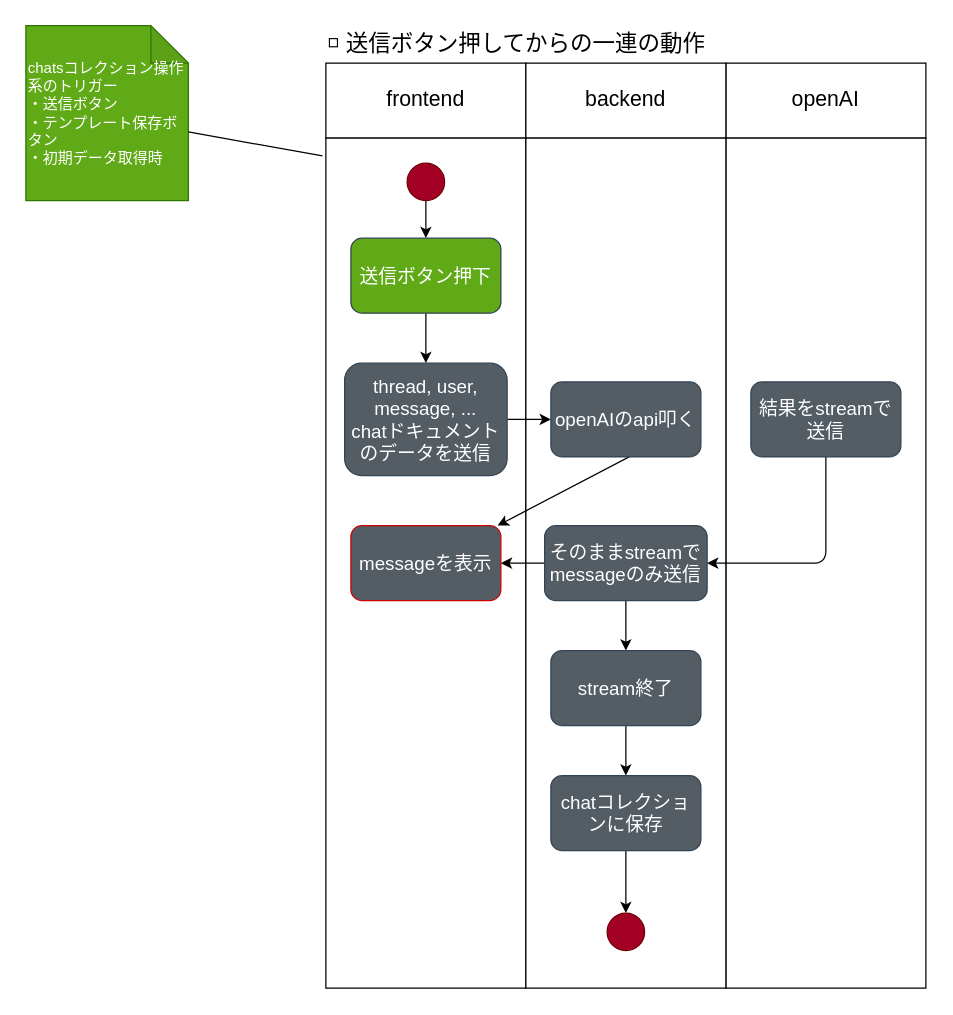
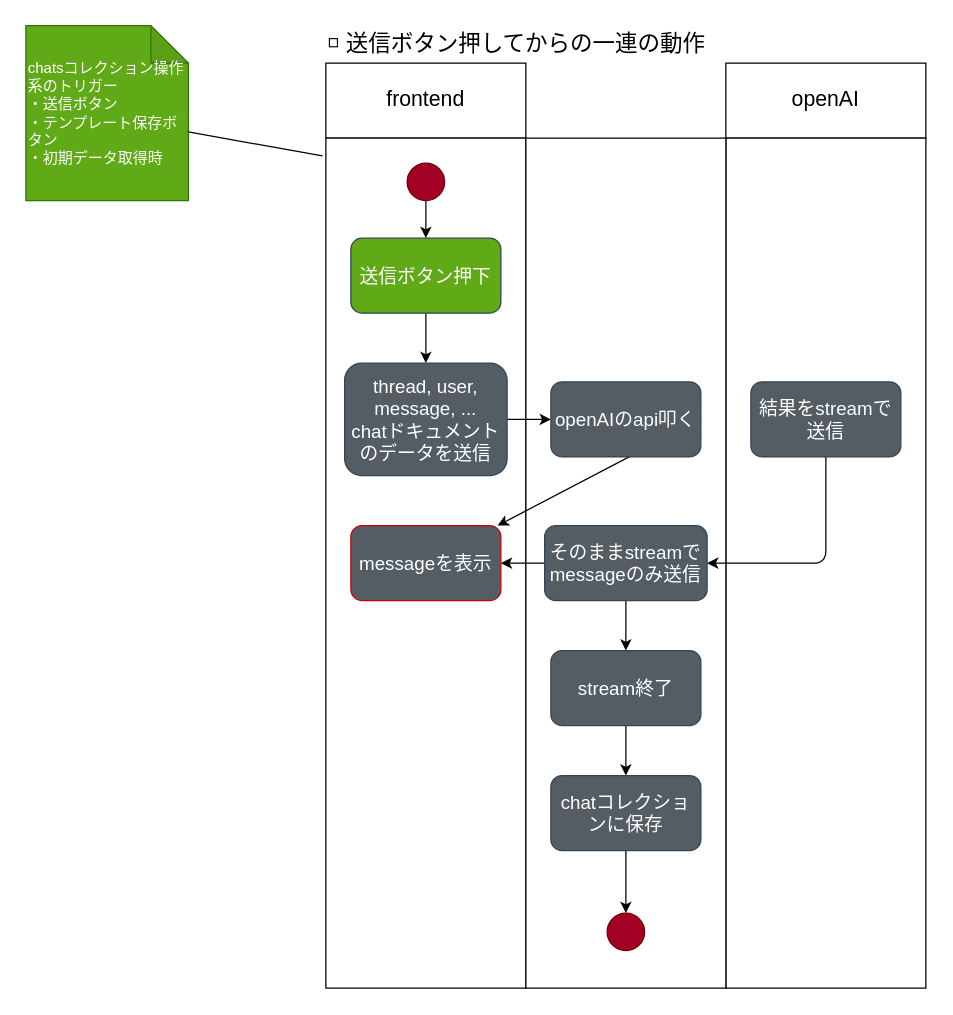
node "backend": removed
